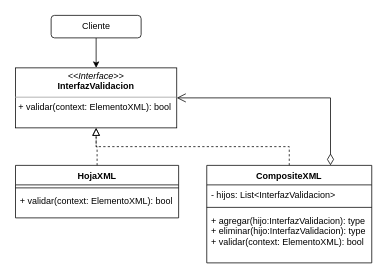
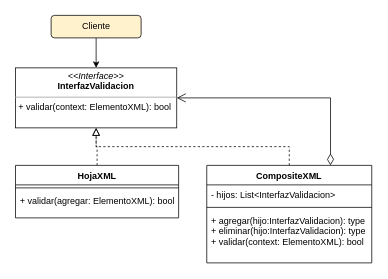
node "Cliente": fillcolor #ffffff -> #fff2cc
node "+ validar(context: ElementoXML): bool": label "+ validar(context: ElementoXML): bool" -> "+ validar(agregar: ElementoXML): bool"
